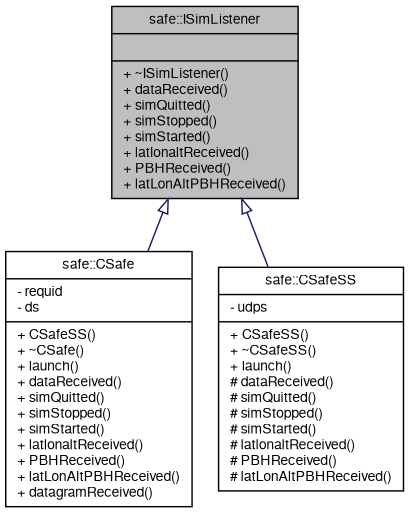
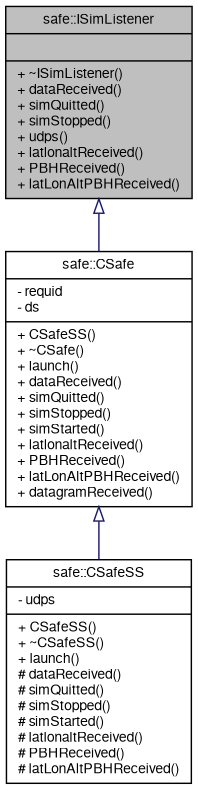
node "safe::ISimListener": text "+ simStarted()" -> "+ udps()"
edge "safe::CSafeSS" -> "safe::ISimListener": now "safe::CSafeSS" -> "safe::CSafe"
